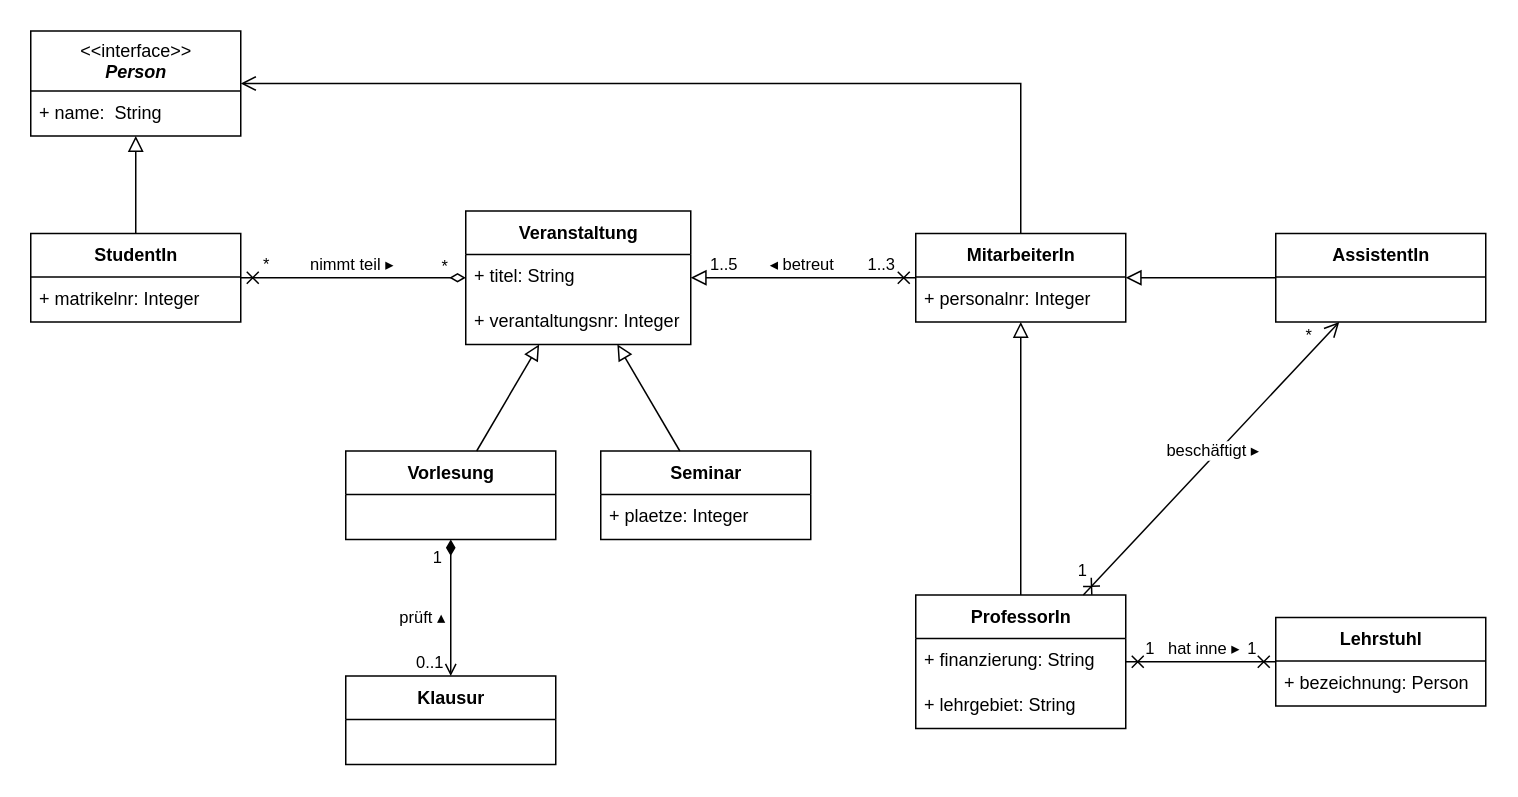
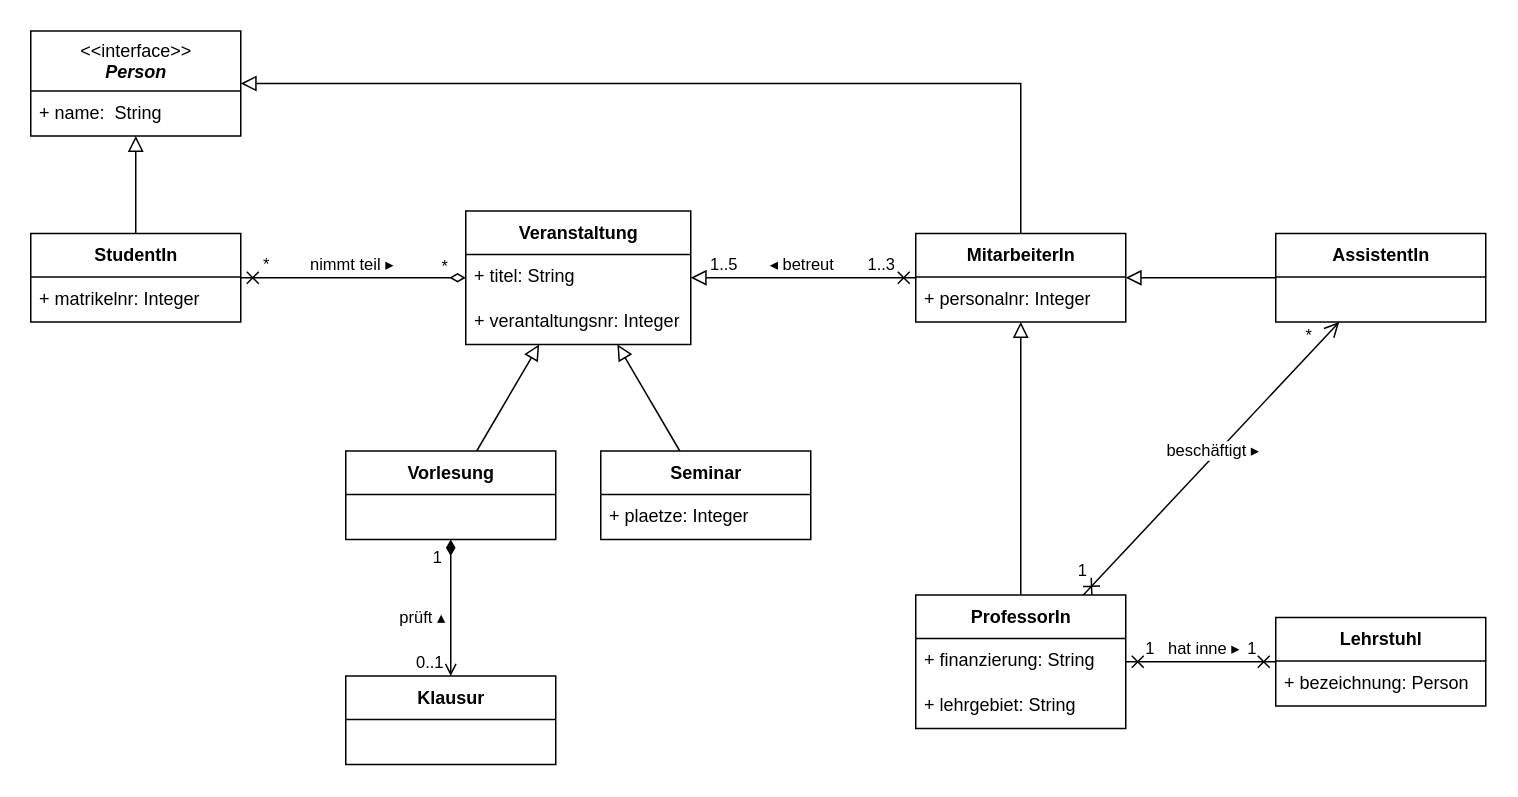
edge "MitarbeiterIn" -> "<<interface>> Person": arrowhead open -> block
